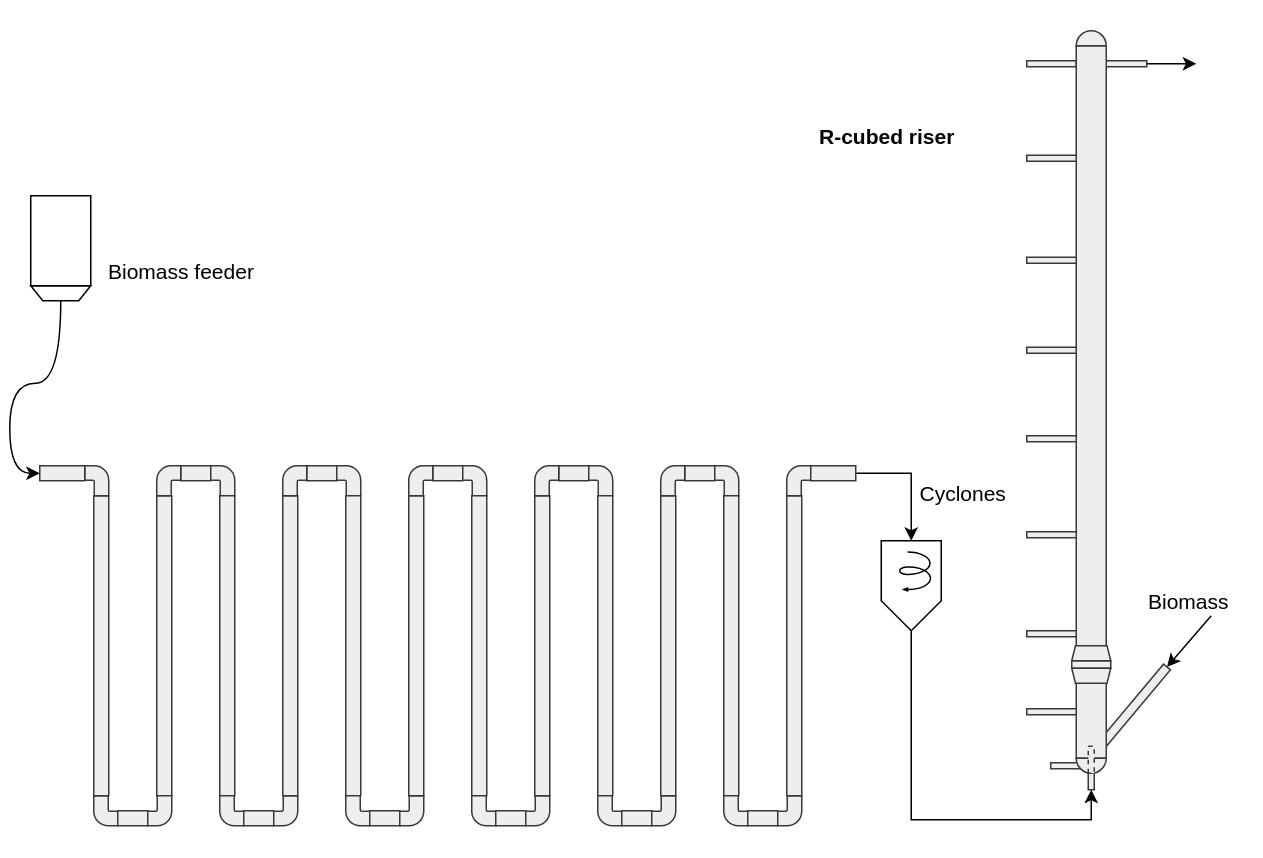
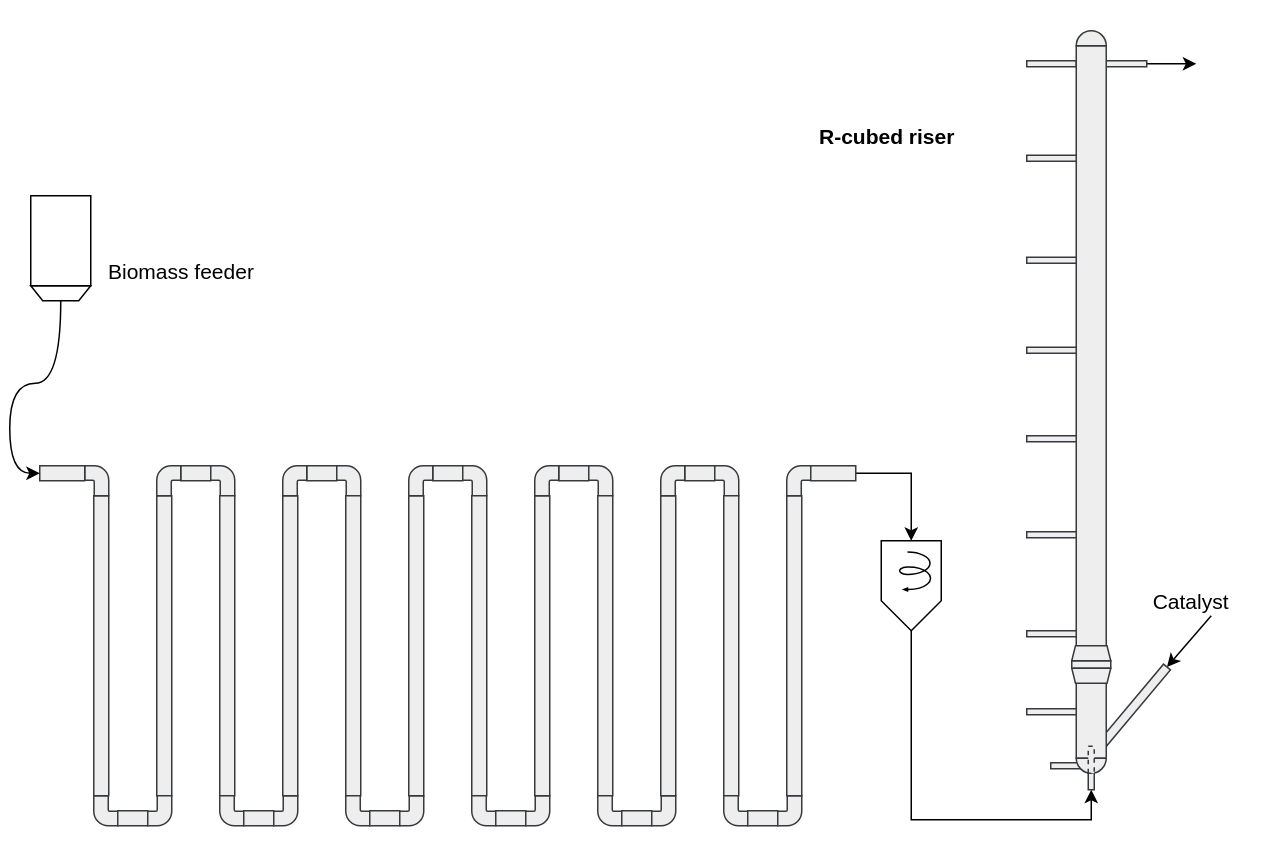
node "Cyclones": removed
node "Biomass": label "Biomass" -> "Catalyst"
